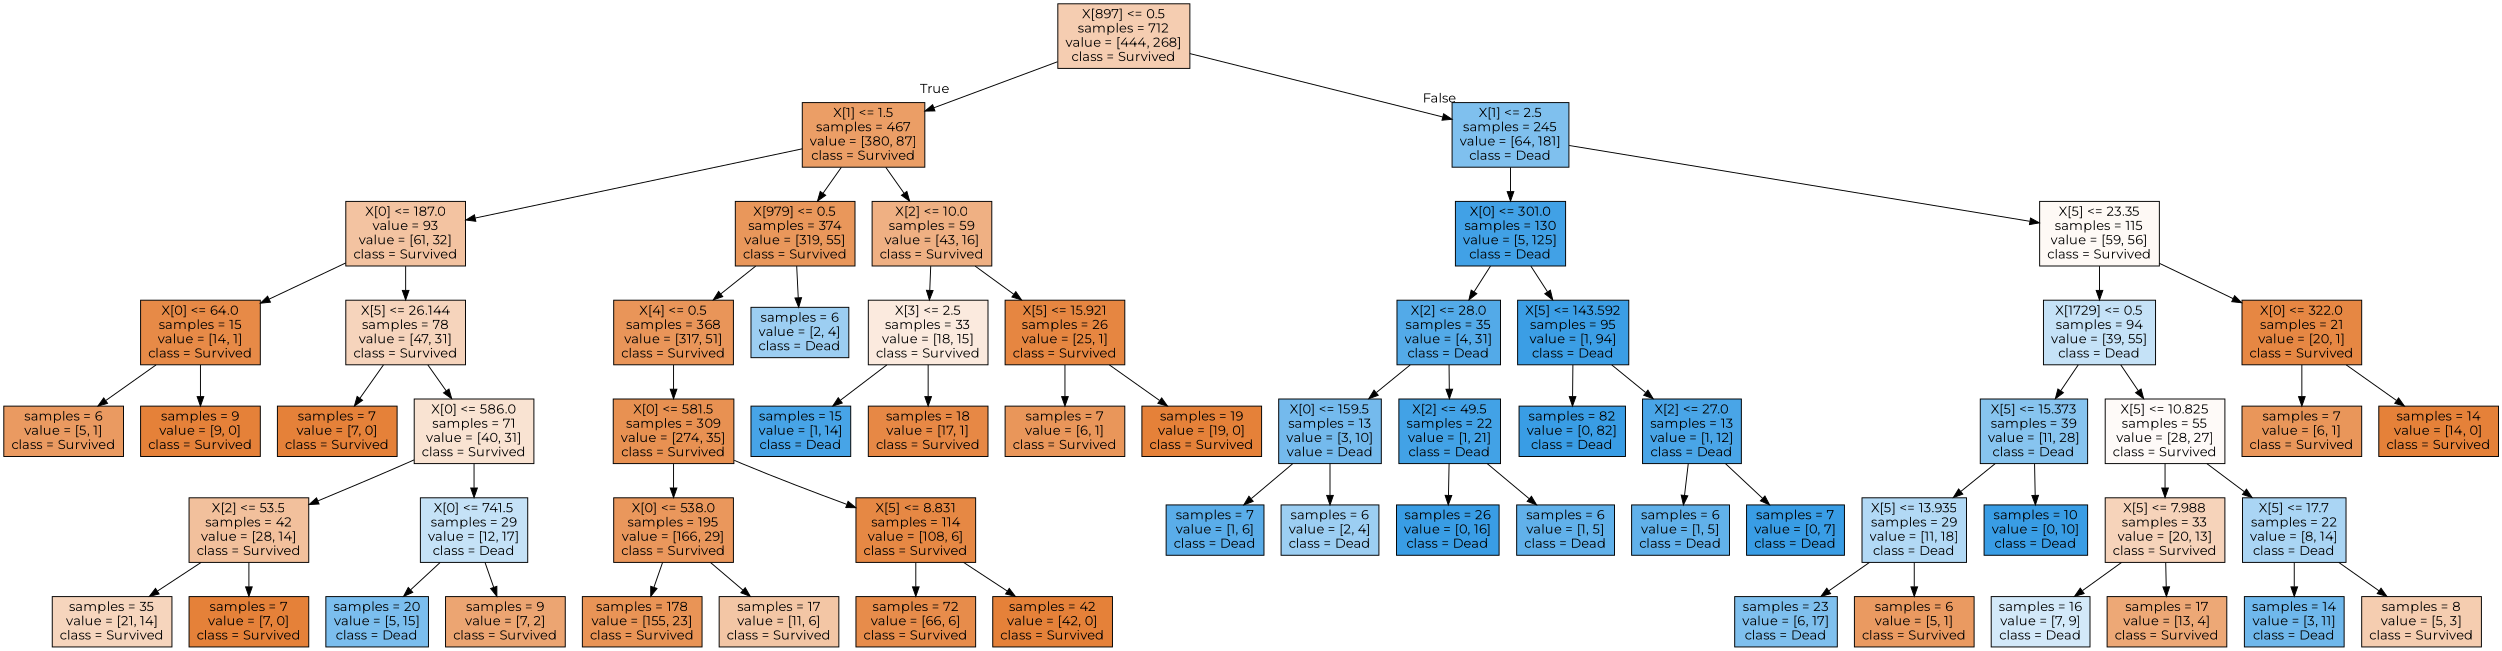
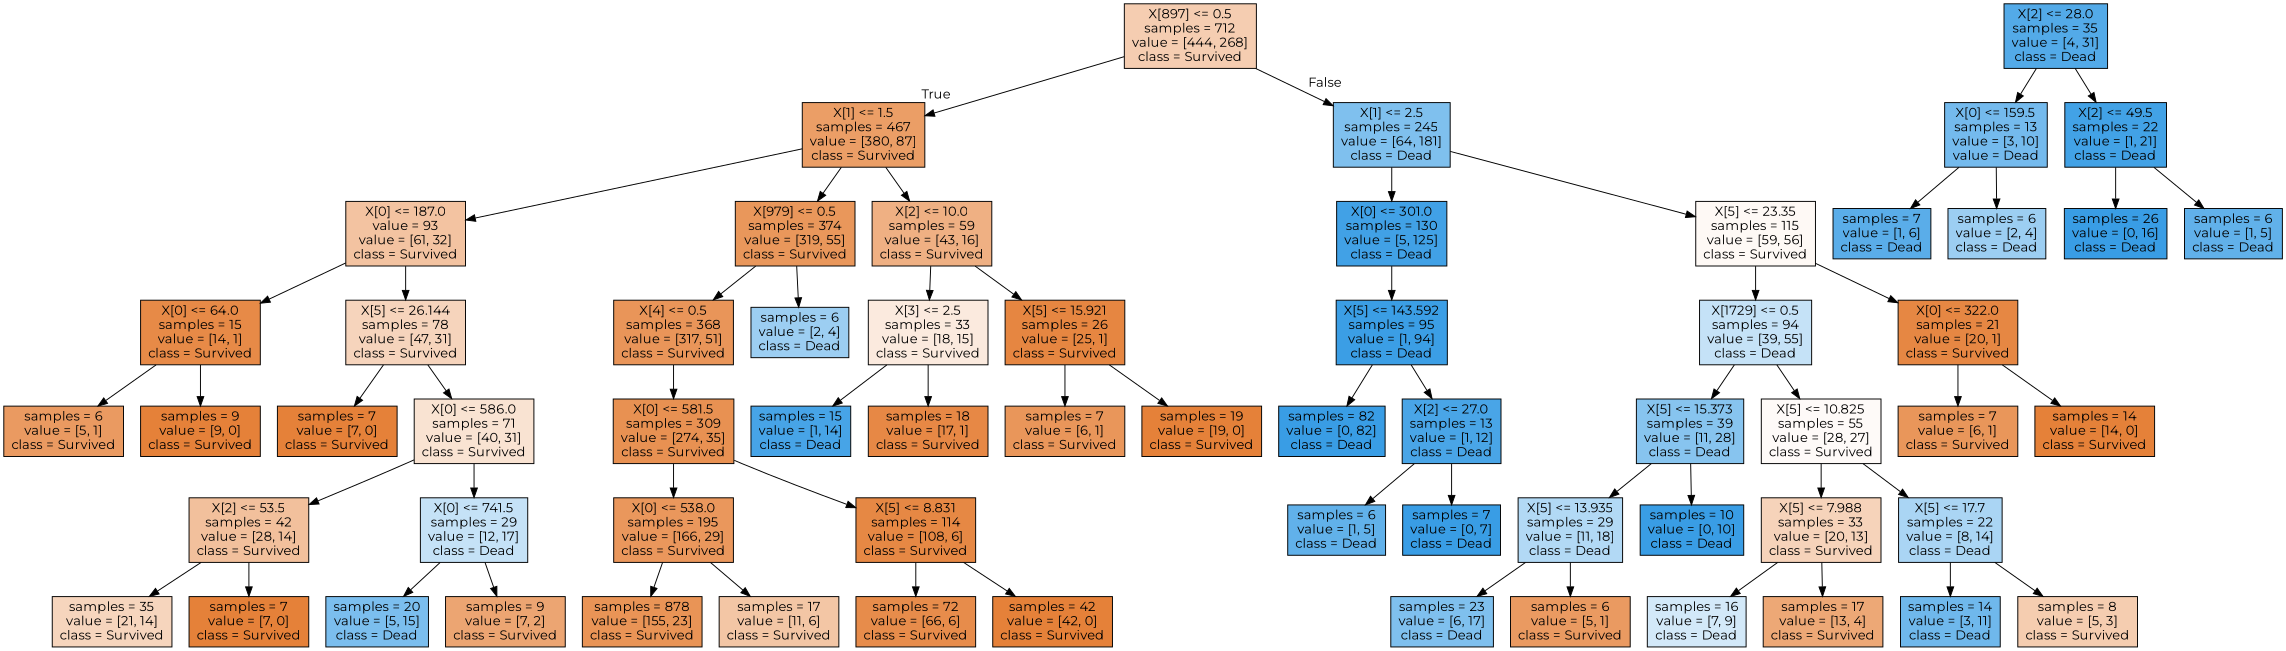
edge "X[0] <= 301.0 samples = 130 value = [5, 125] class = Dead" -> "X[2] <= 28.0 samples = 35 value = [4, 31] class = Dead": removed
node "samples = 178 value = [155, 23] class = Survived": label "samples = 178 value = [155, 23] class = Survived" -> "samples = 878 value = [155, 23] class = Survived"
